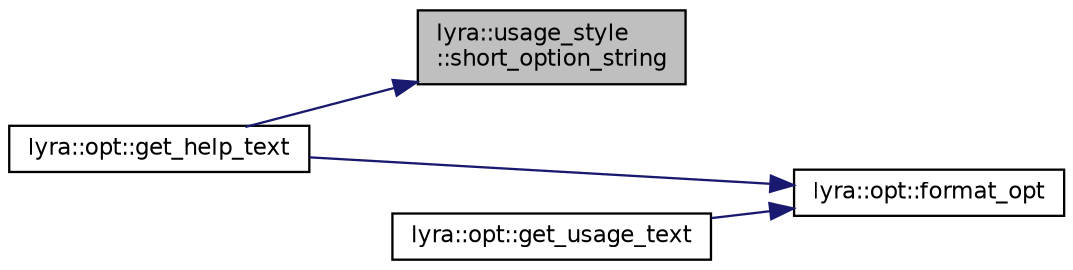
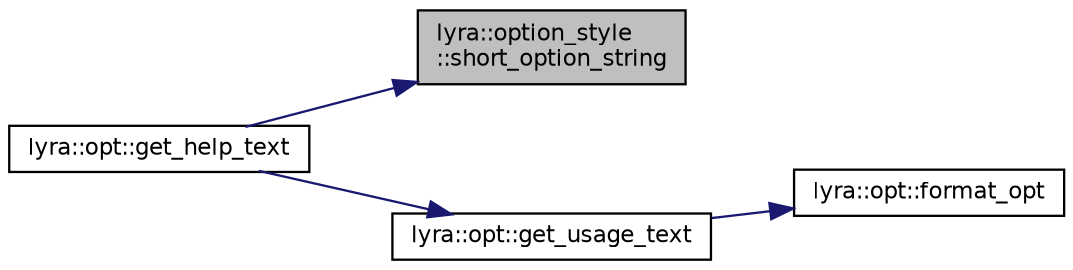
node "lyra::usage_style ::short_option_string": label "lyra::usage_style ::short_option_string" -> "lyra::option_style ::short_option_string"
edge "lyra::opt::get_help_text" -> "lyra::opt::format_opt": now "lyra::opt::get_help_text" -> "lyra::opt::get_usage_text"
